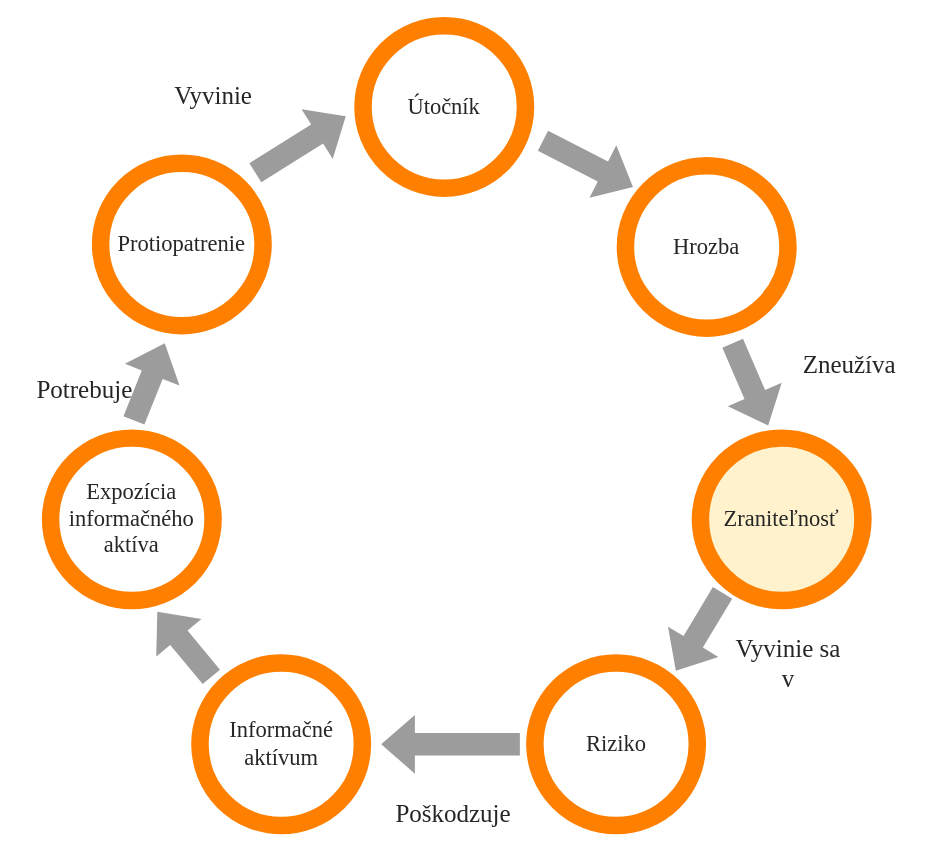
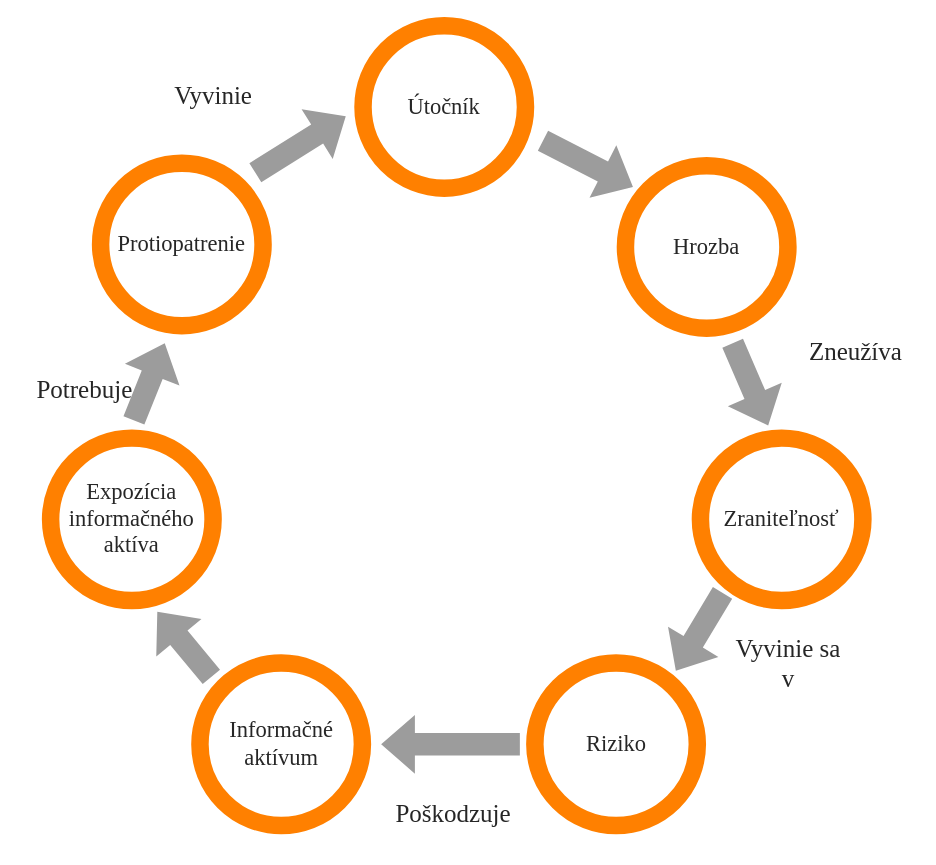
node "Zneužíva": moved (850, 363) -> (856, 351)
node "Zraniteľnosť": fillcolor #fff2cc -> #ffffff
